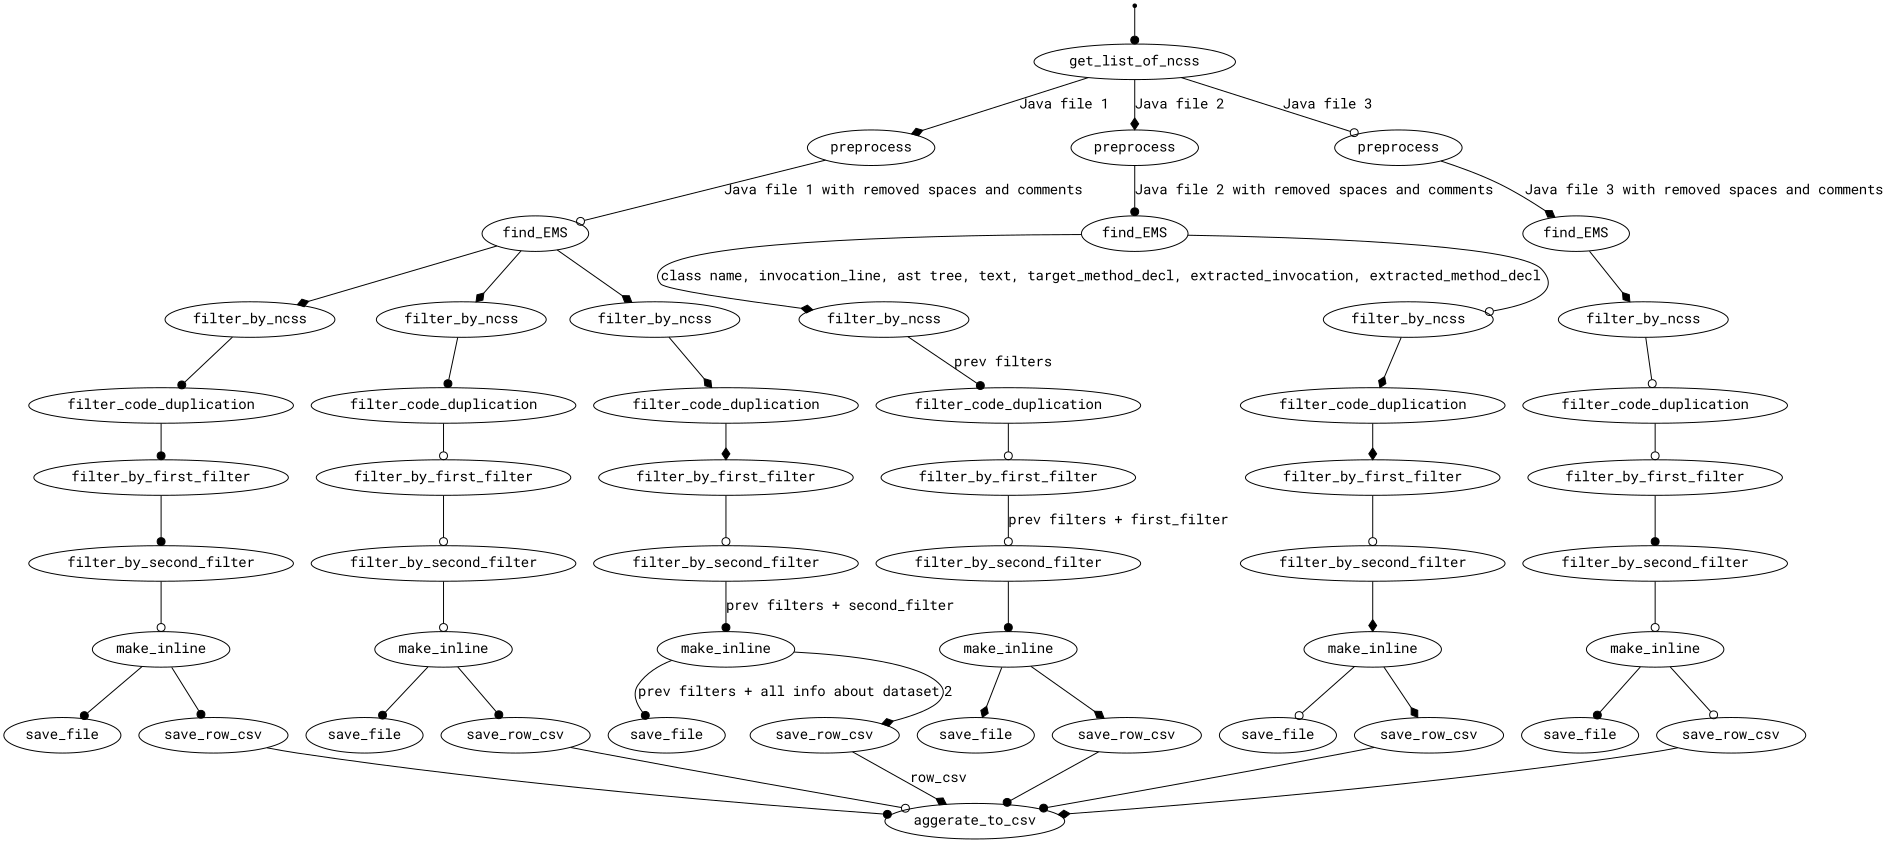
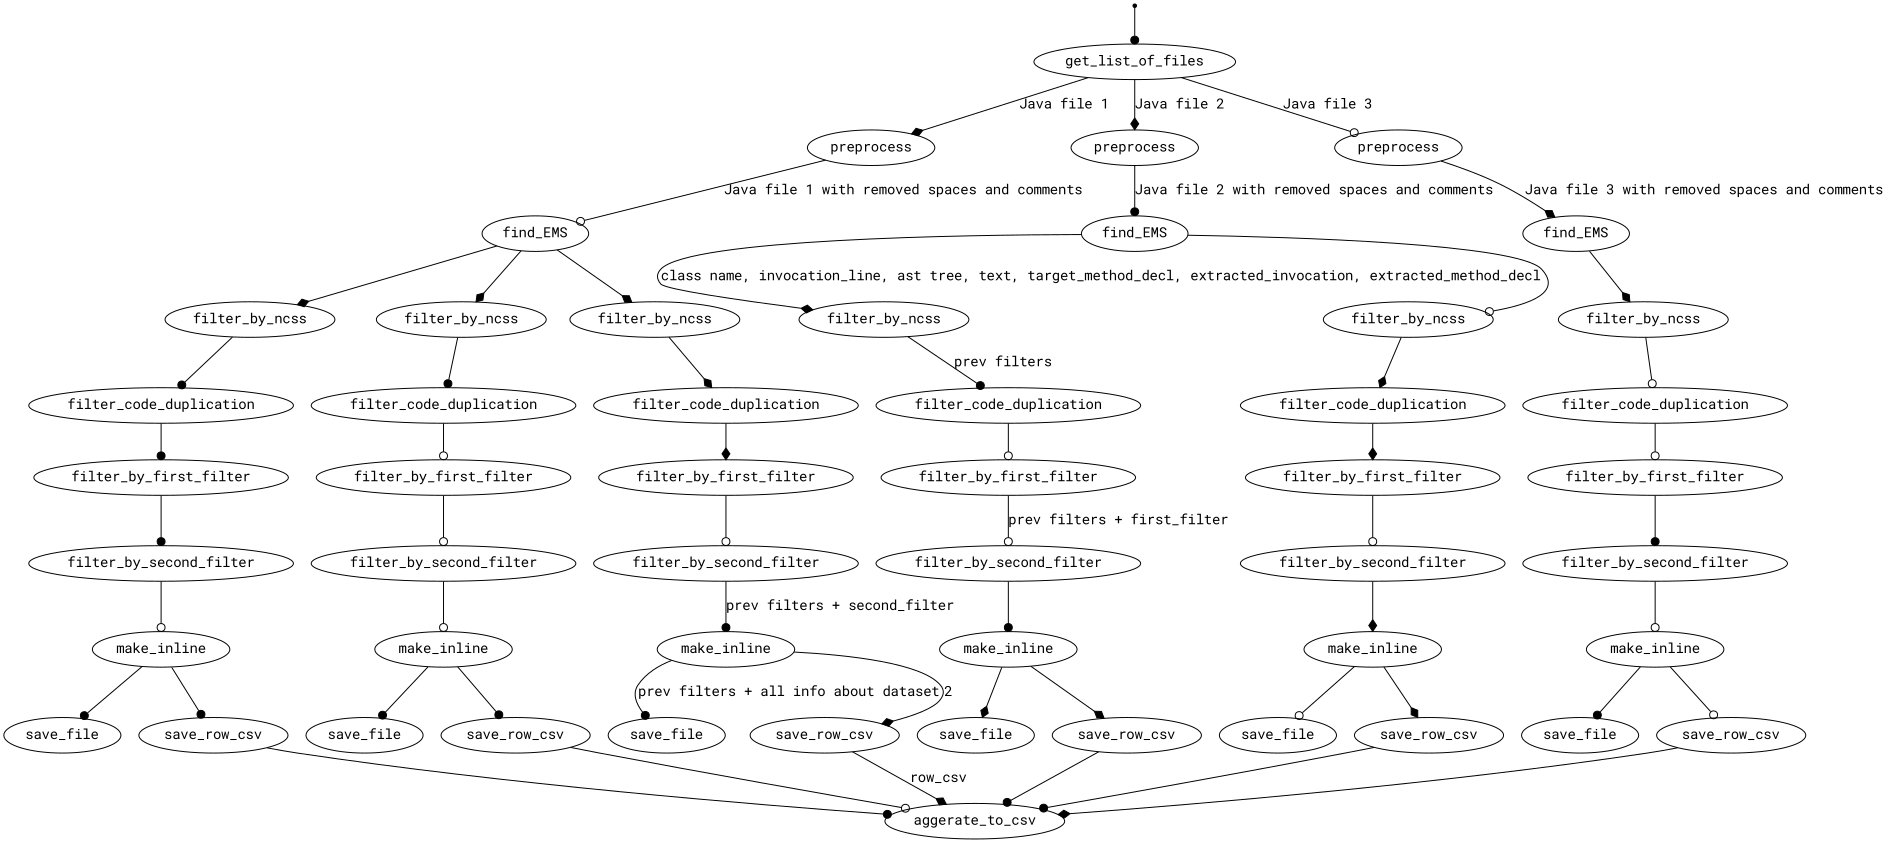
node "get_list_of_ncss": label "get_list_of_ncss" -> "get_list_of_files"
